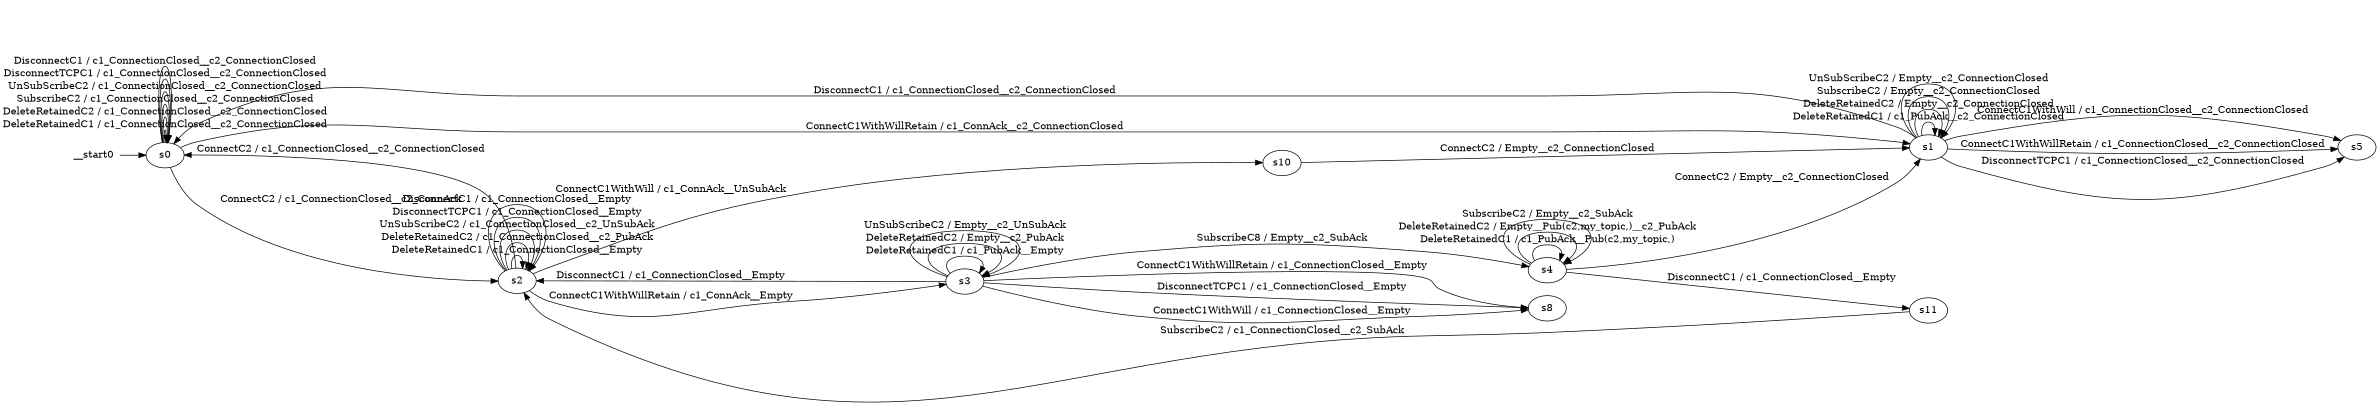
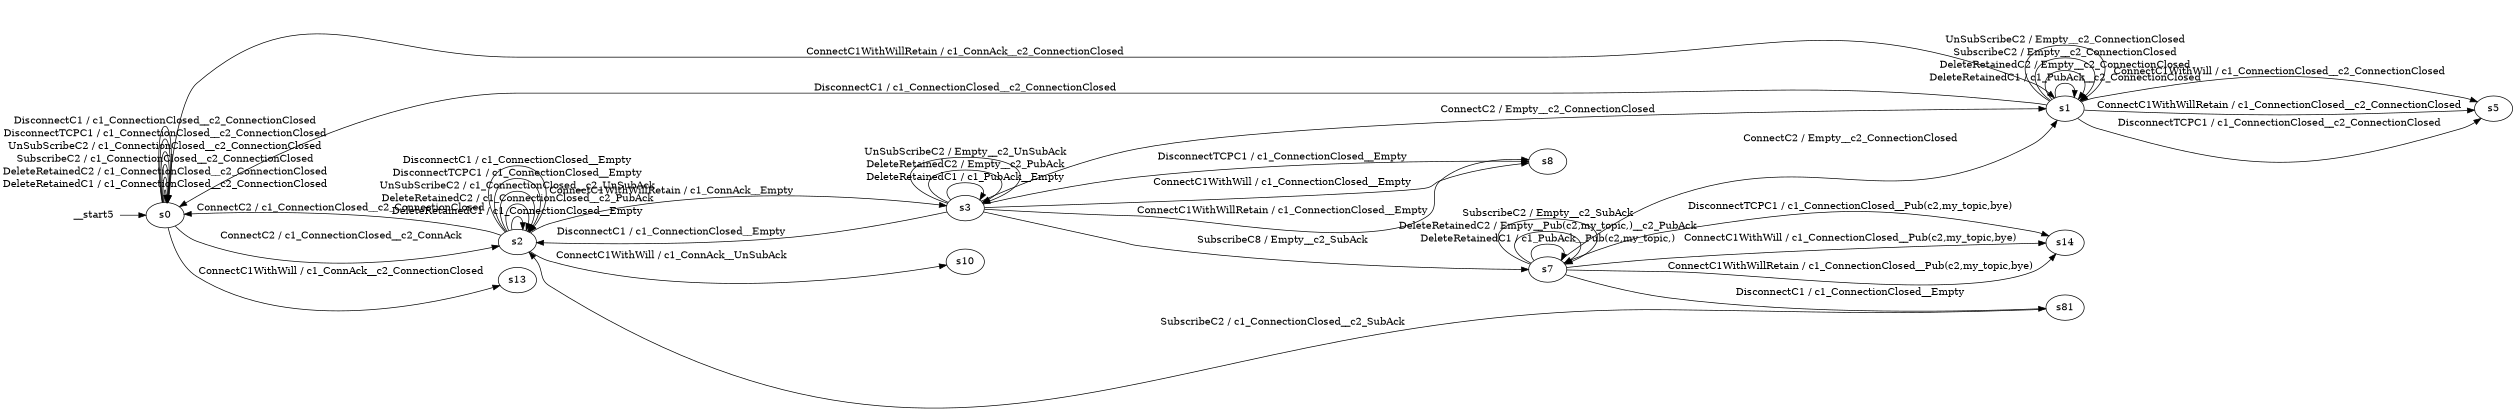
node "__start0": label "__start0" -> "__start5"
edge "s10" -> "s1": now "s3" -> "s1"
node "s14": added
node "s4": label "s4" -> "s7"
node "s13": added
node "s11": label "s11" -> "s81"
